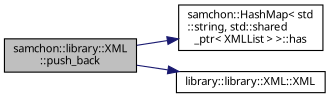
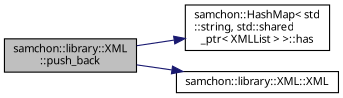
node "library::library::XML::XML": label "library::library::XML::XML" -> "samchon::library::XML::XML"
